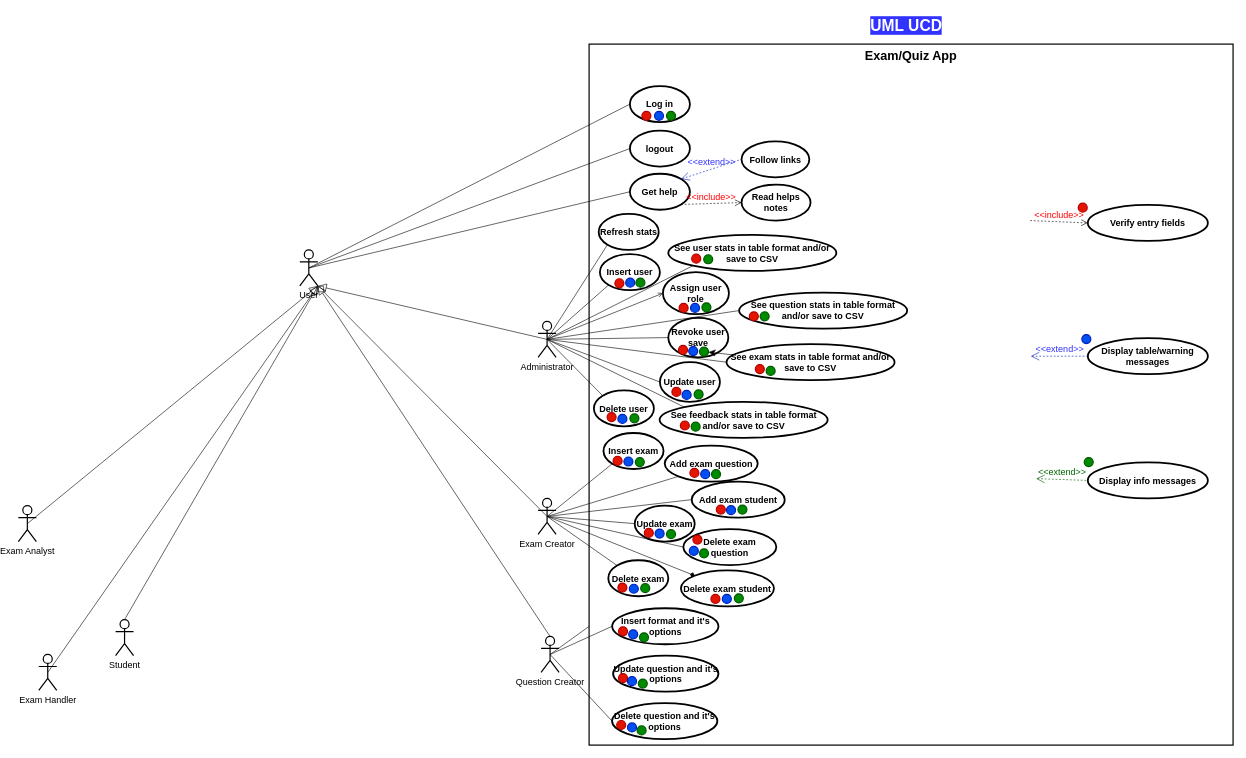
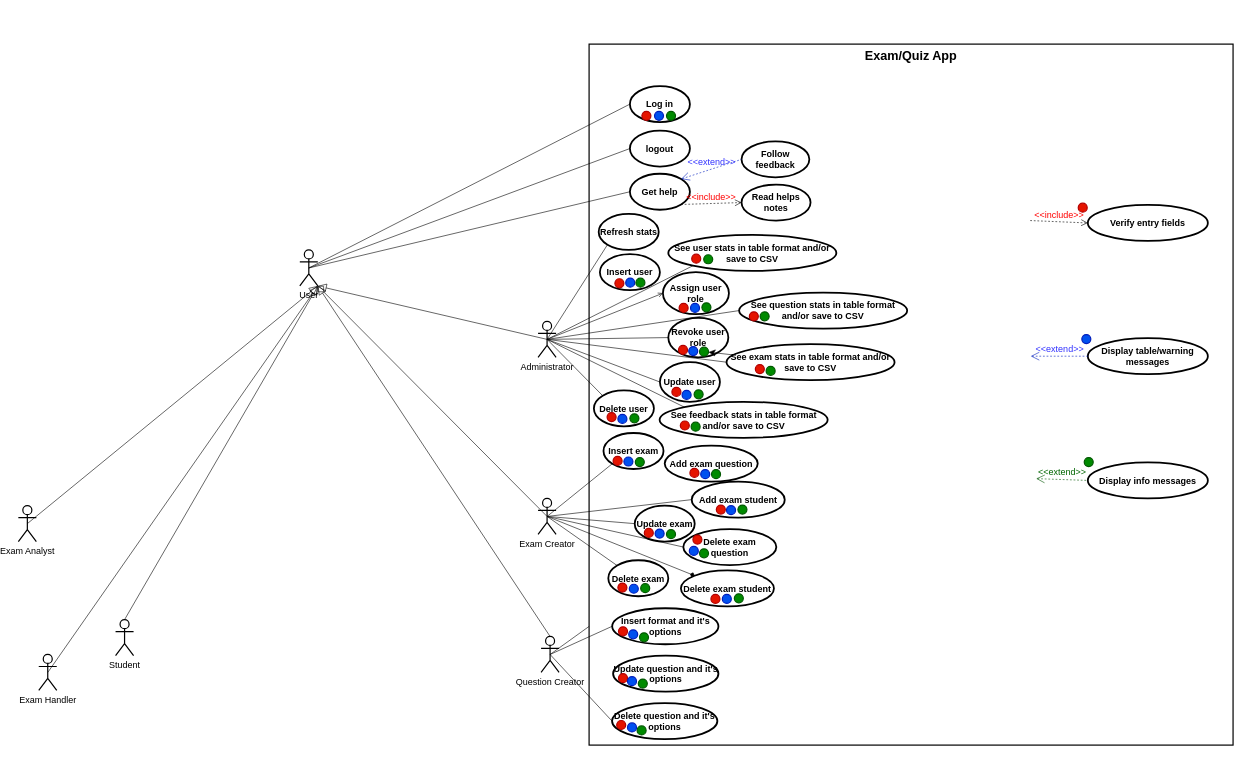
node "UML UCD": removed
node "Follow links": label "Follow links" -> "Follow feedback"
edge "Insert user" -- "Administrator": removed
node "Revoke user save": label "Revoke user save" -> "Revoke user role"
edge "Add exam question" -- "Exam Creator": removed
